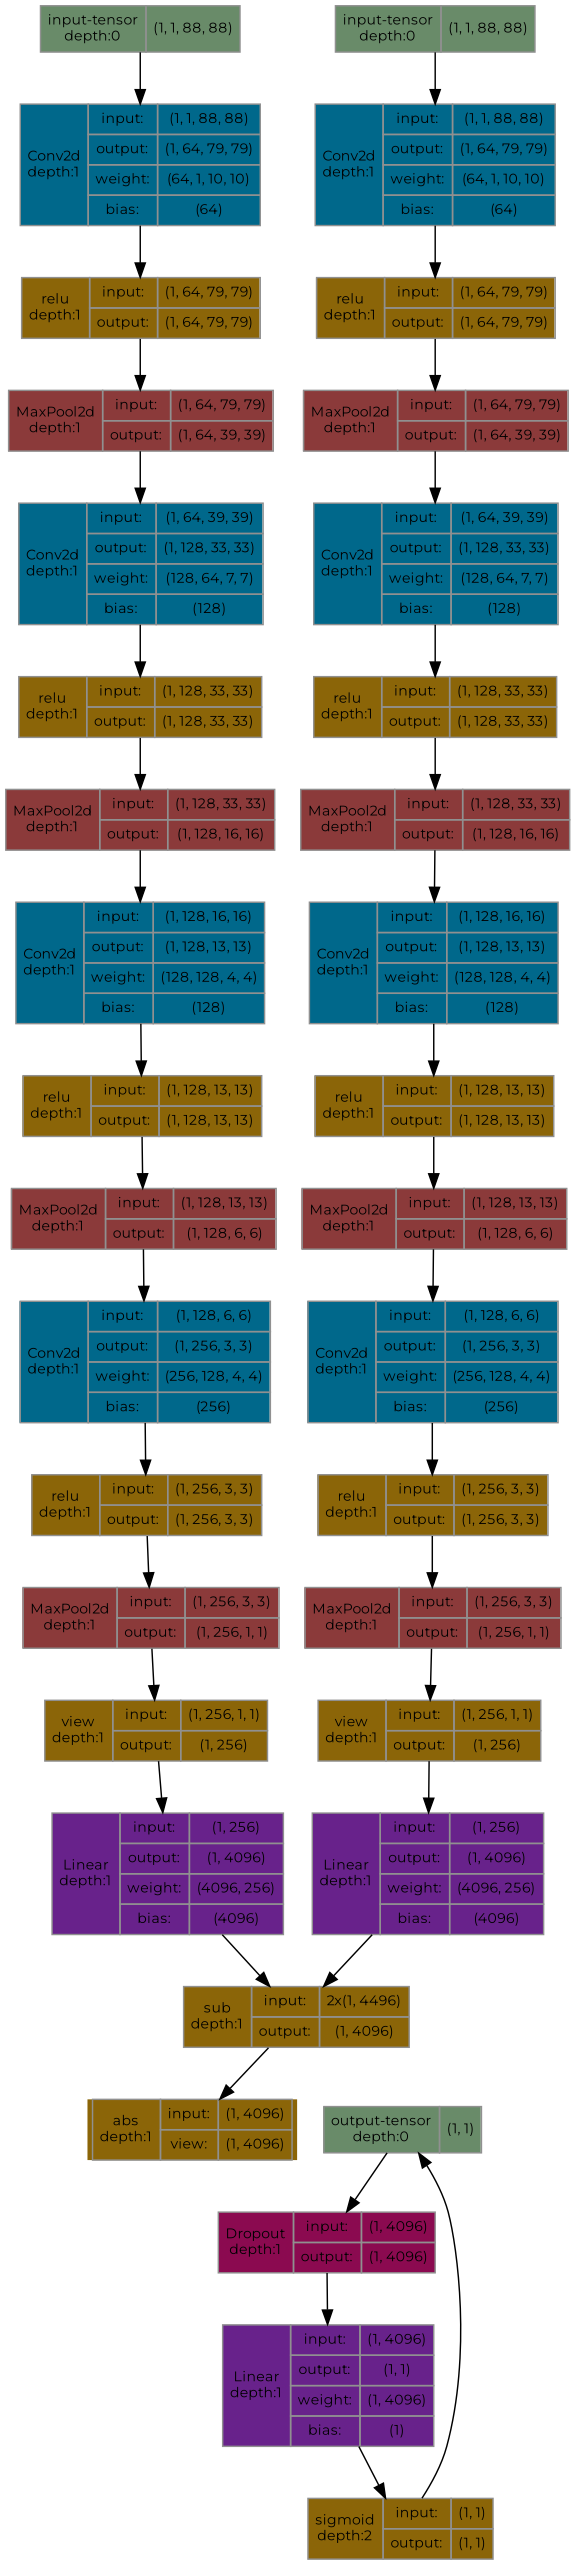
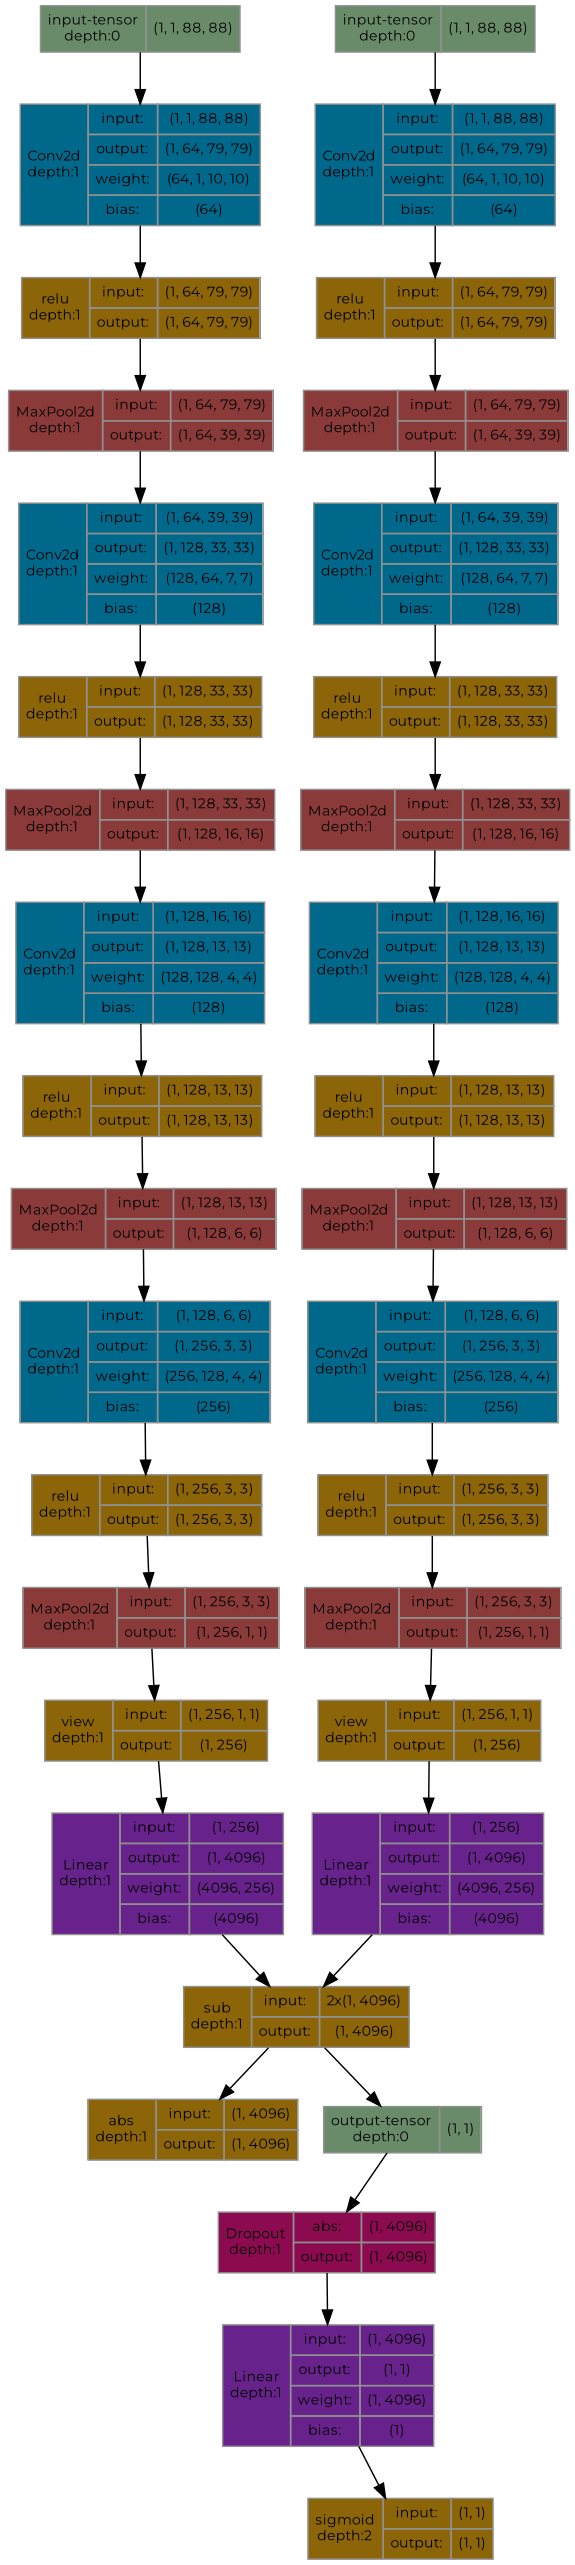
node "sub": text "2x(1, 4496)" -> "2x(1, 4096)"
node "abs": text "view:" -> "output:"
node "Dropout": text "input:" -> "abs:"
edge "sigmoid" -> "output-tensor": now "sub" -> "output-tensor"
